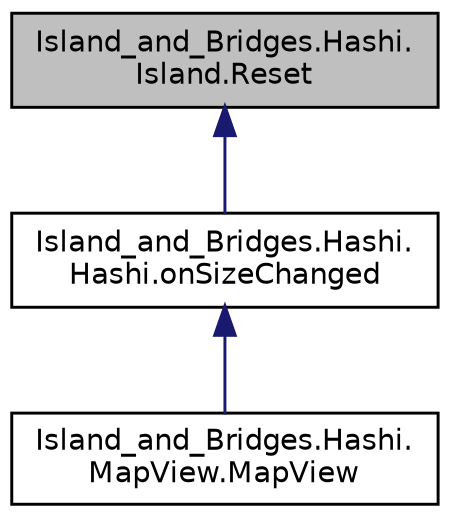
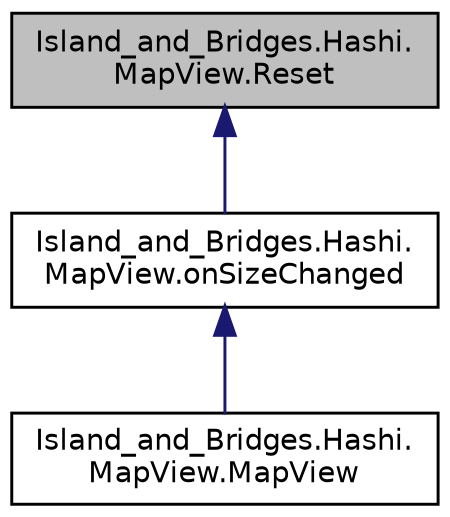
node "Island_and_Bridges.Hashi. Island.Reset": label "Island_and_Bridges.Hashi. Island.Reset" -> "Island_and_Bridges.Hashi. MapView.Reset"
node "Island_and_Bridges.Hashi. Hashi.onSizeChanged": label "Island_and_Bridges.Hashi. Hashi.onSizeChanged" -> "Island_and_Bridges.Hashi. MapView.onSizeChanged"
